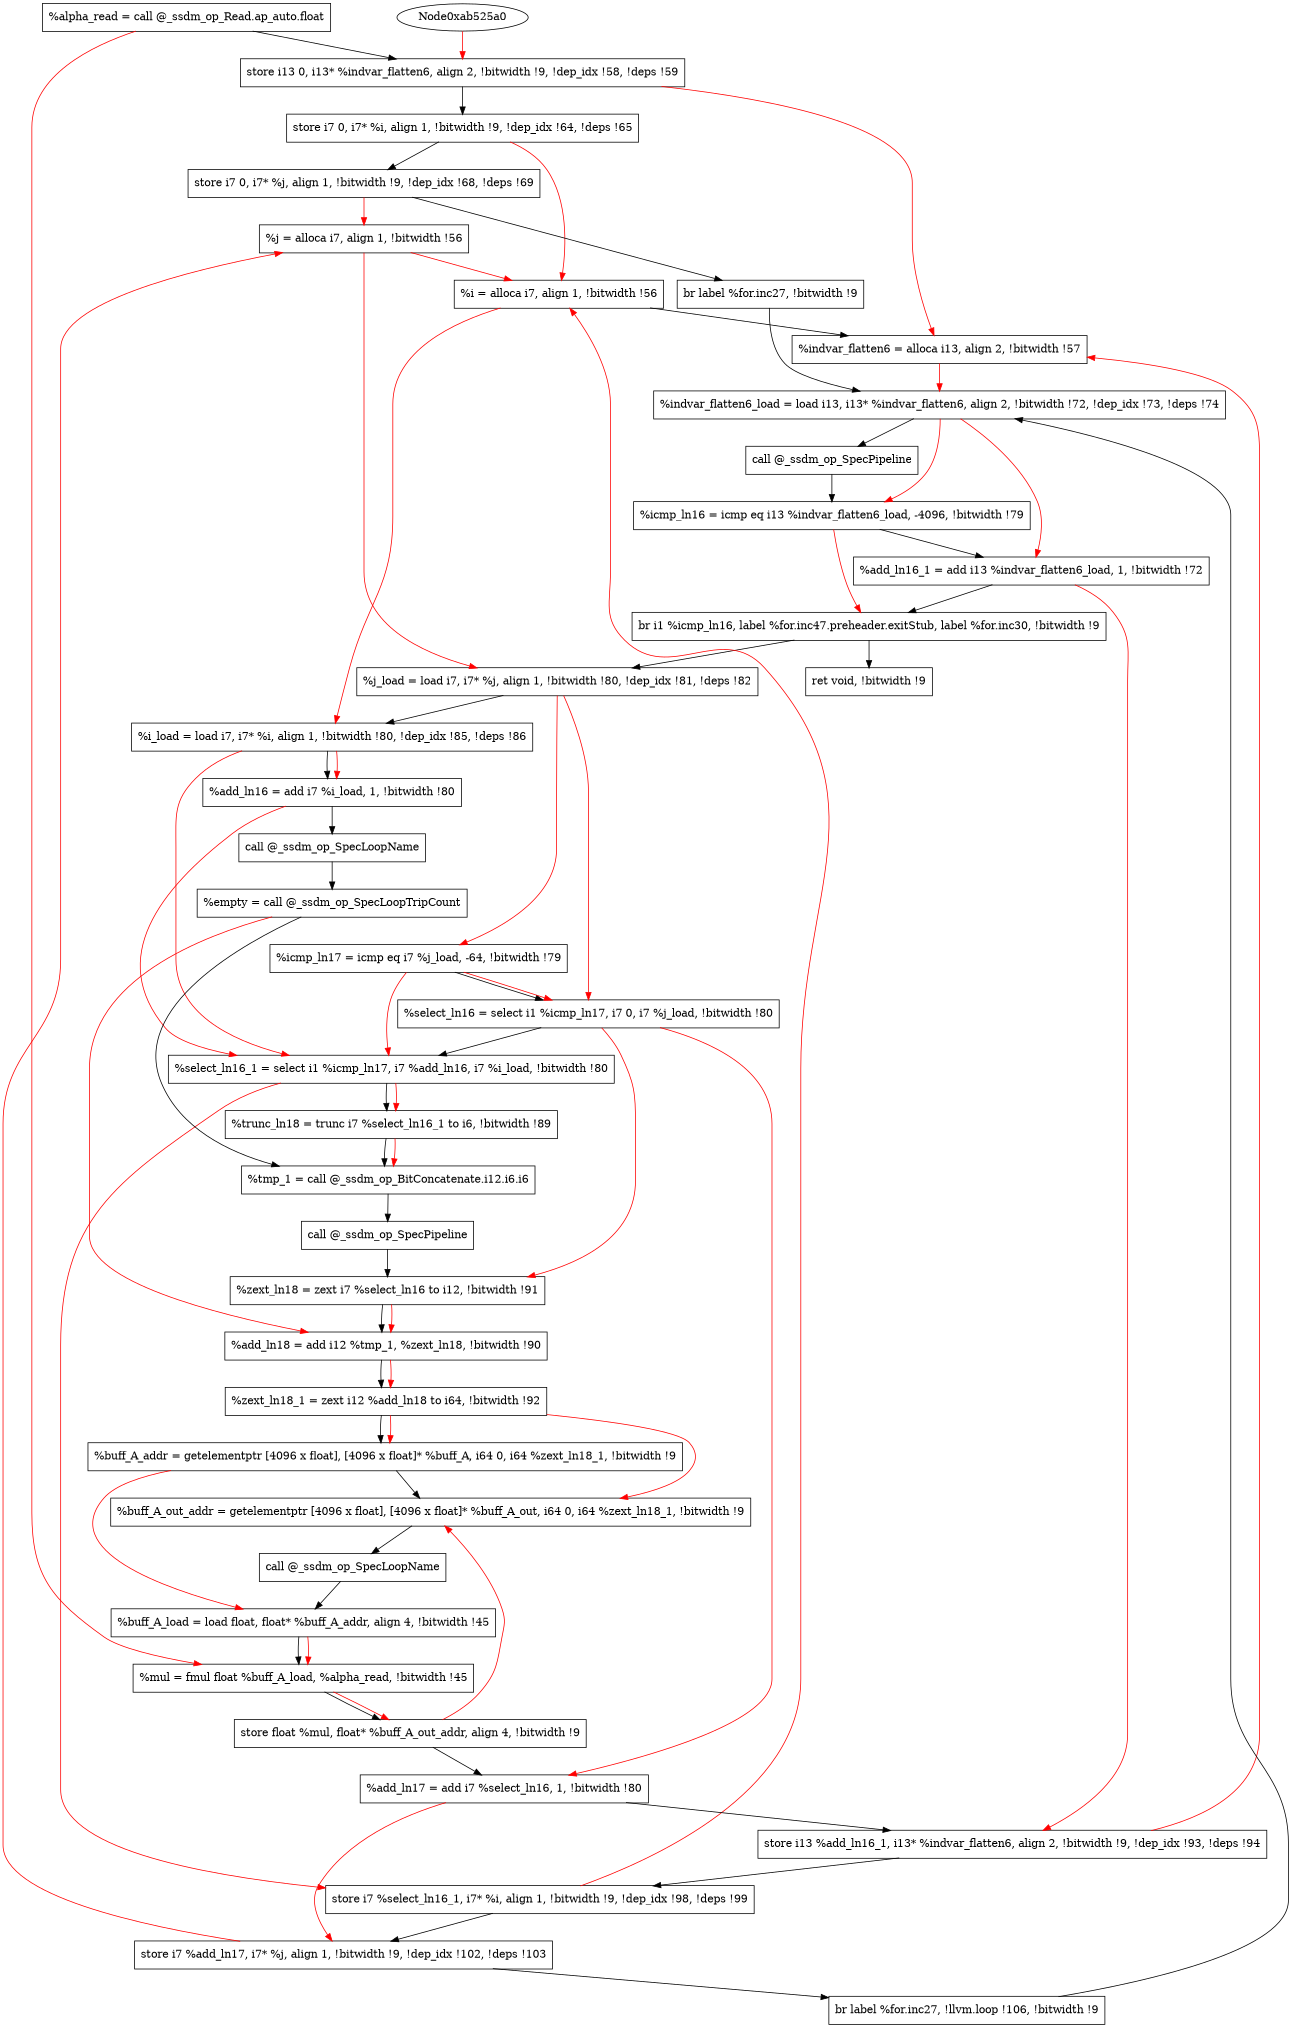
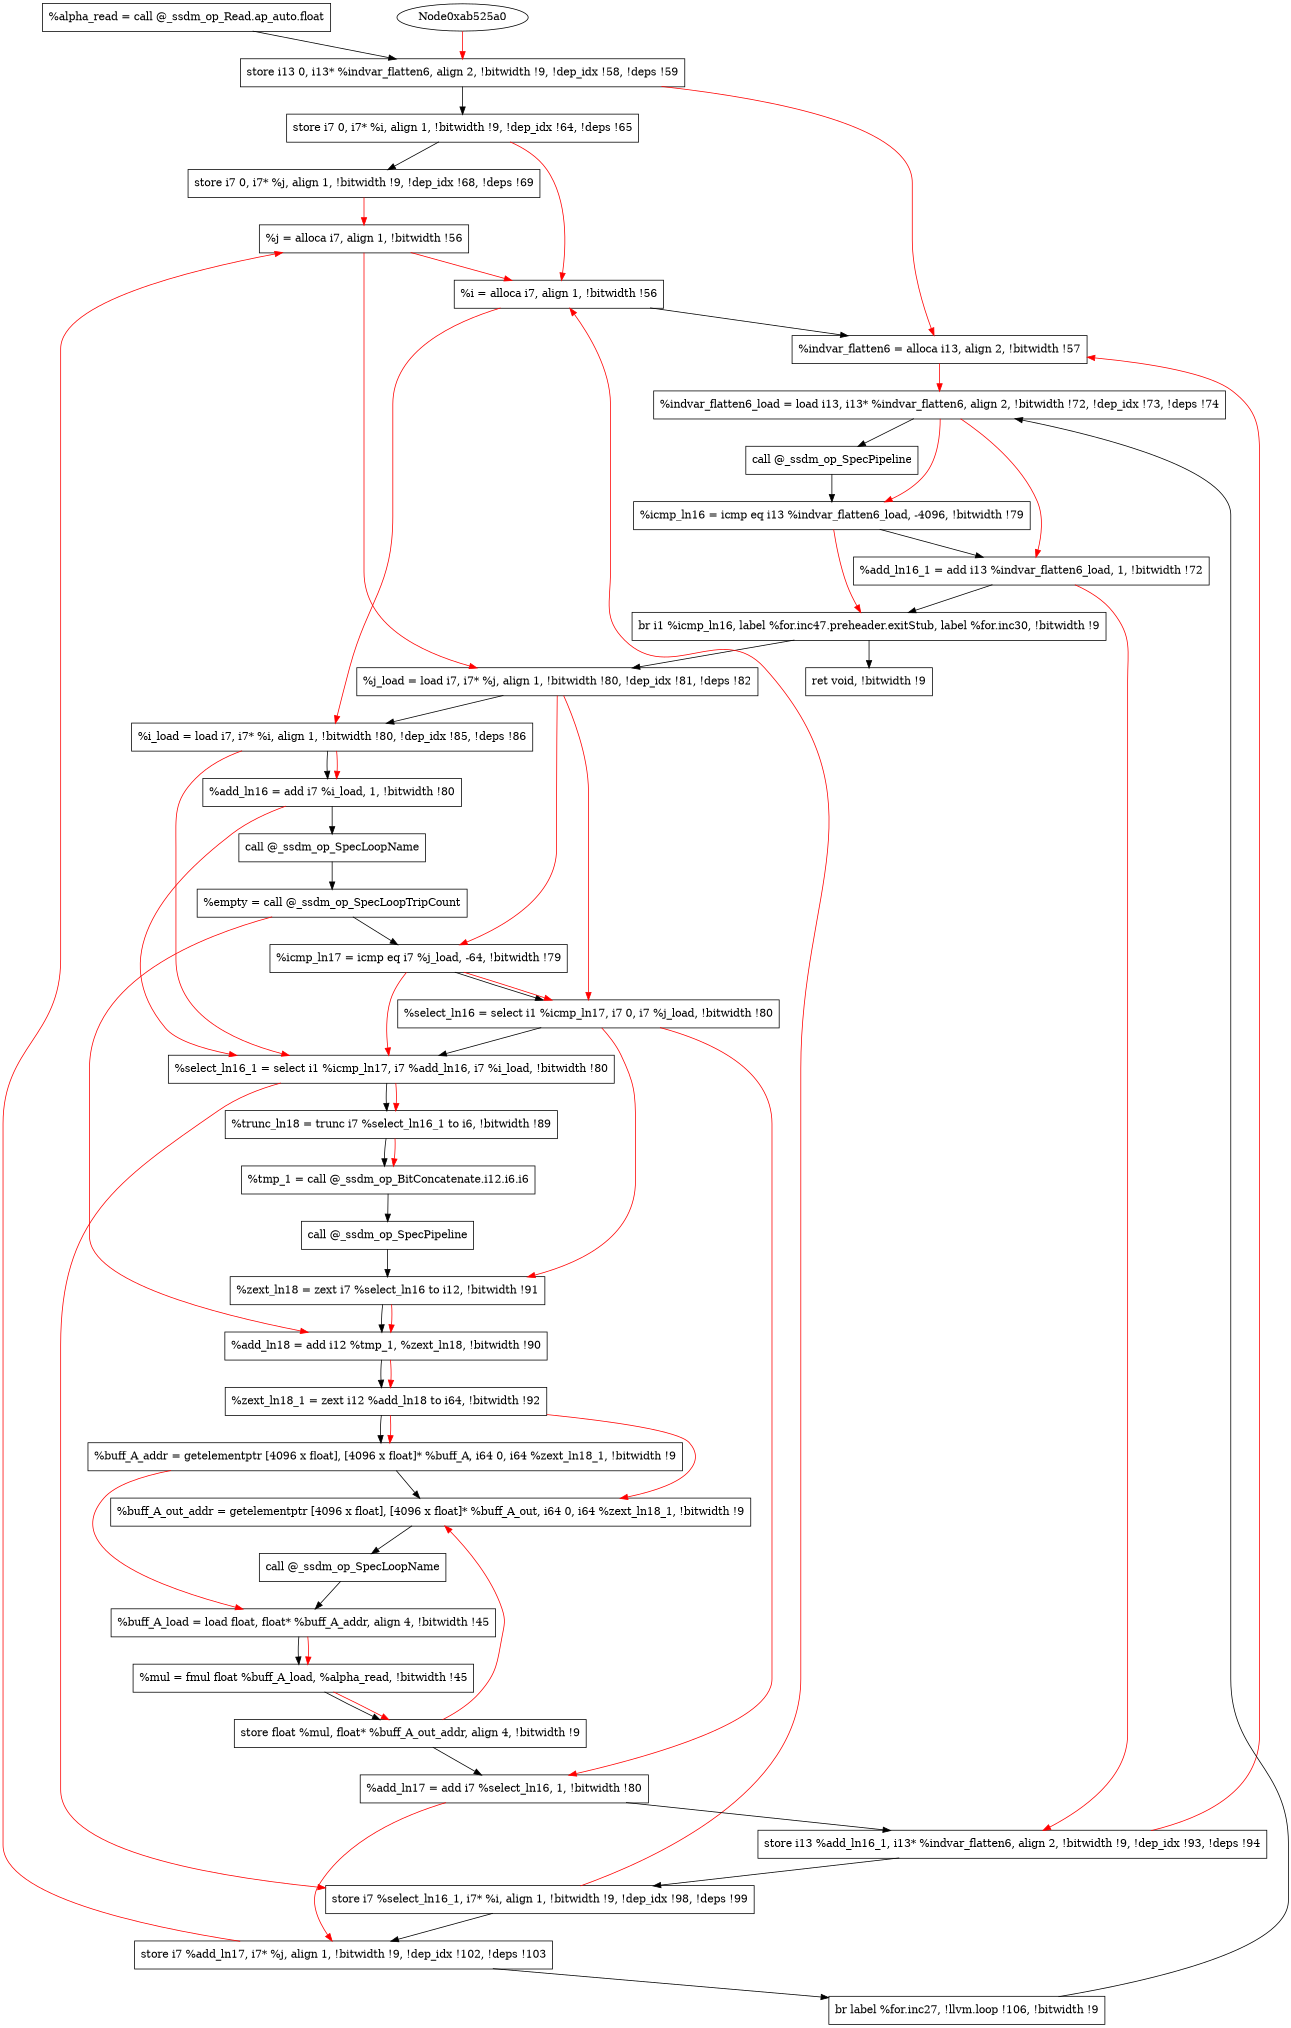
node "br label %for.inc27, !bitwidth !9": removed
edge "%alpha_read = call @_ssdm_op_Read.ap_auto.float" -> "%mul = fmul float %buff_A_load, %alpha_read, !bitwidth !45": removed
edge "%empty = call @_ssdm_op_SpecLoopTripCount" -> "%tmp_1 = call @_ssdm_op_BitConcatenate.i12.i6.i6": now "%empty = call @_ssdm_op_SpecLoopTripCount" -> "%icmp_ln17 = icmp eq i7 %j_load, -64, !bitwidth !79"
